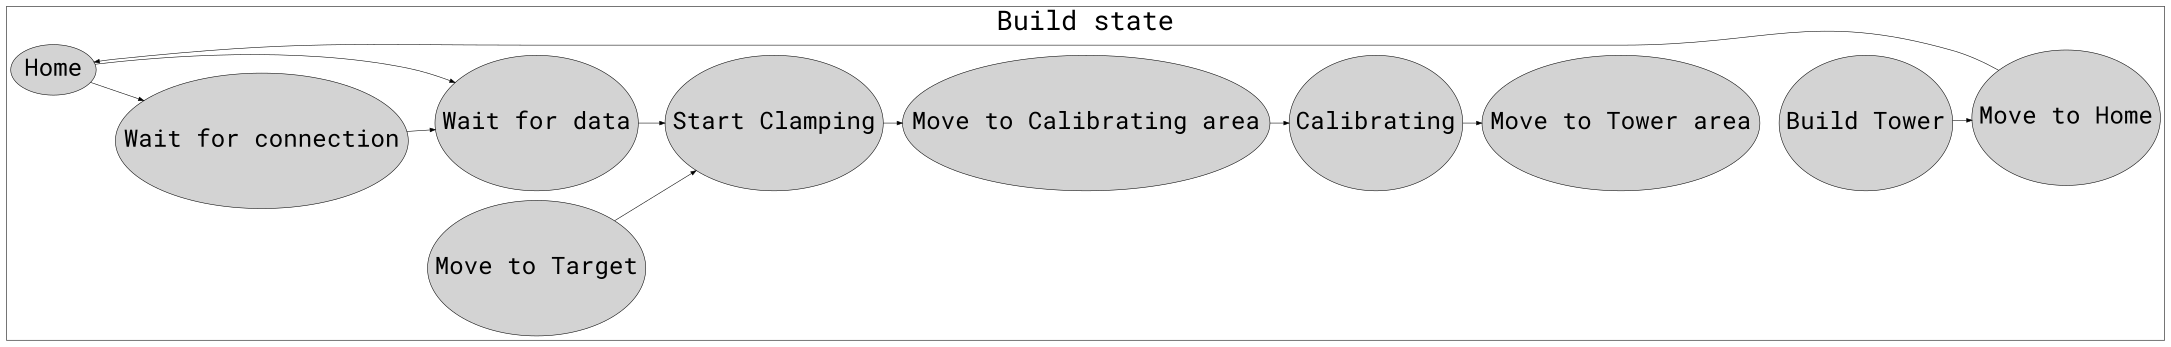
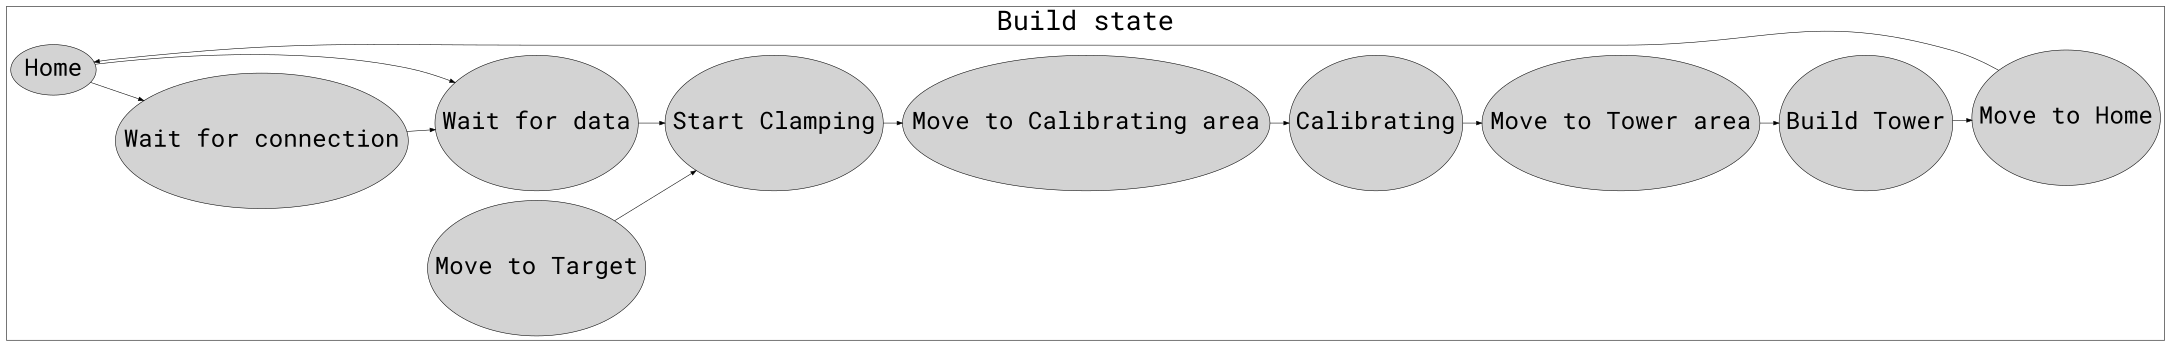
edge "Move to Tower area" -> "Build Tower": added
